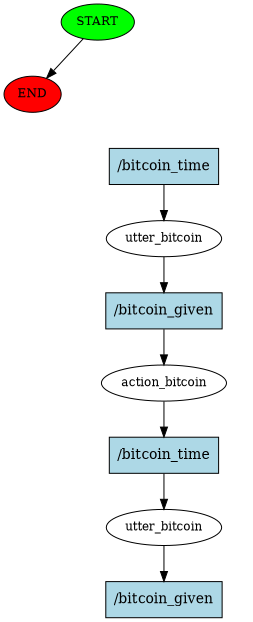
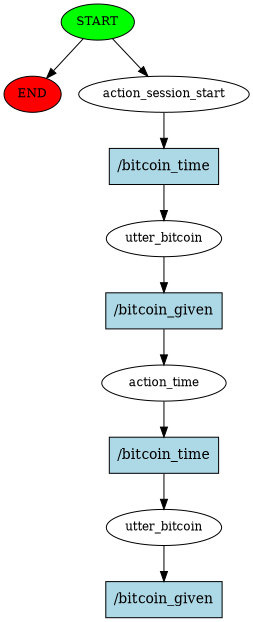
node "action_session_start": added
node "action_bitcoin": label "action_bitcoin" -> "action_time"
